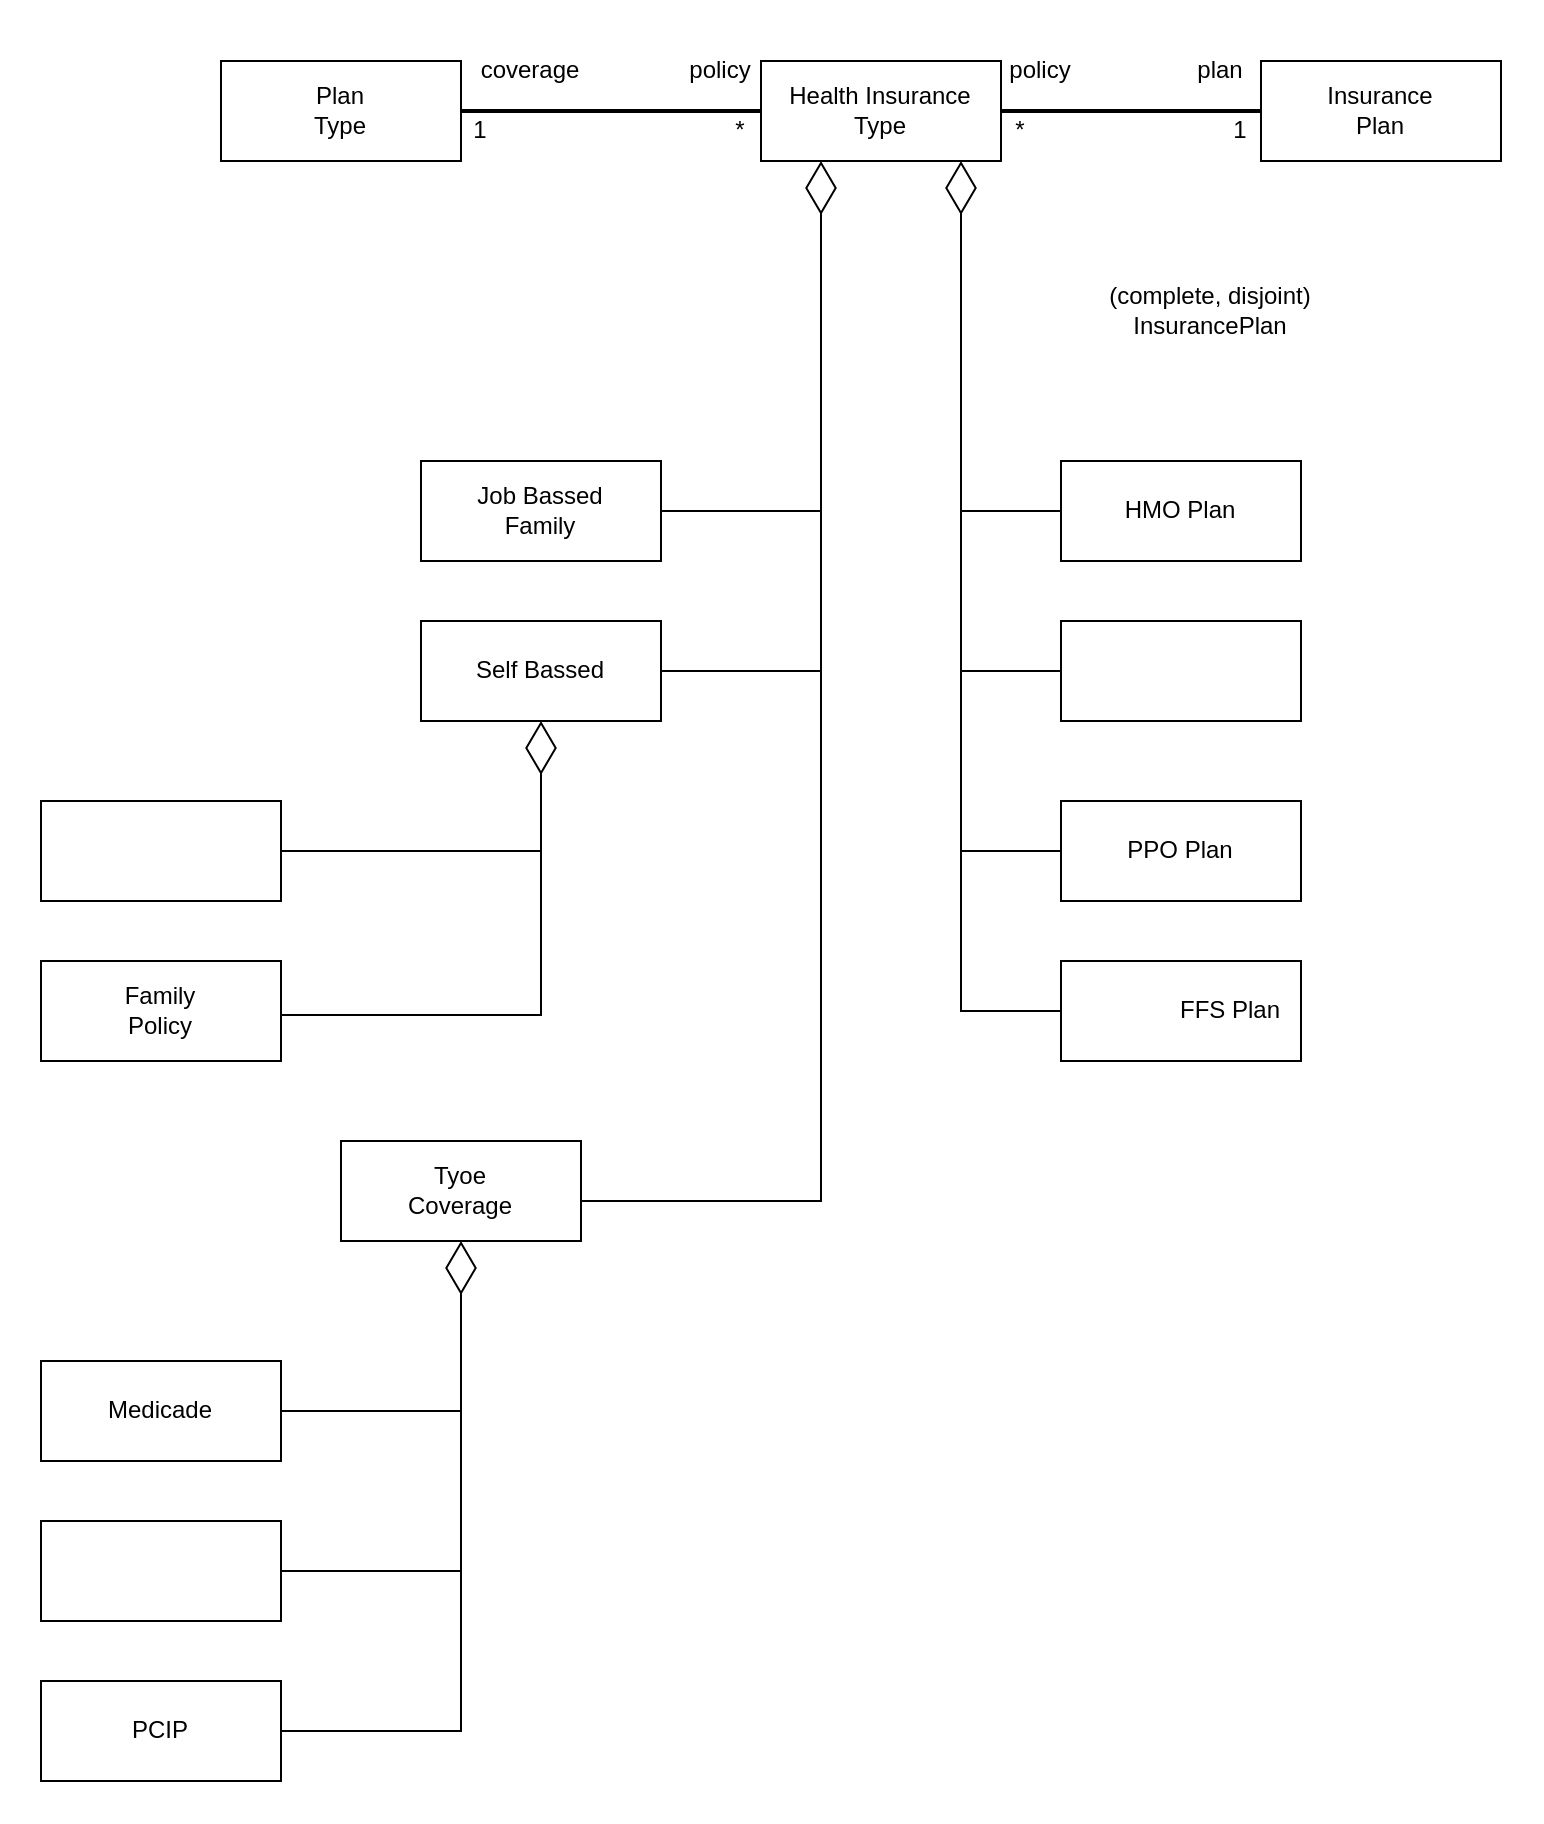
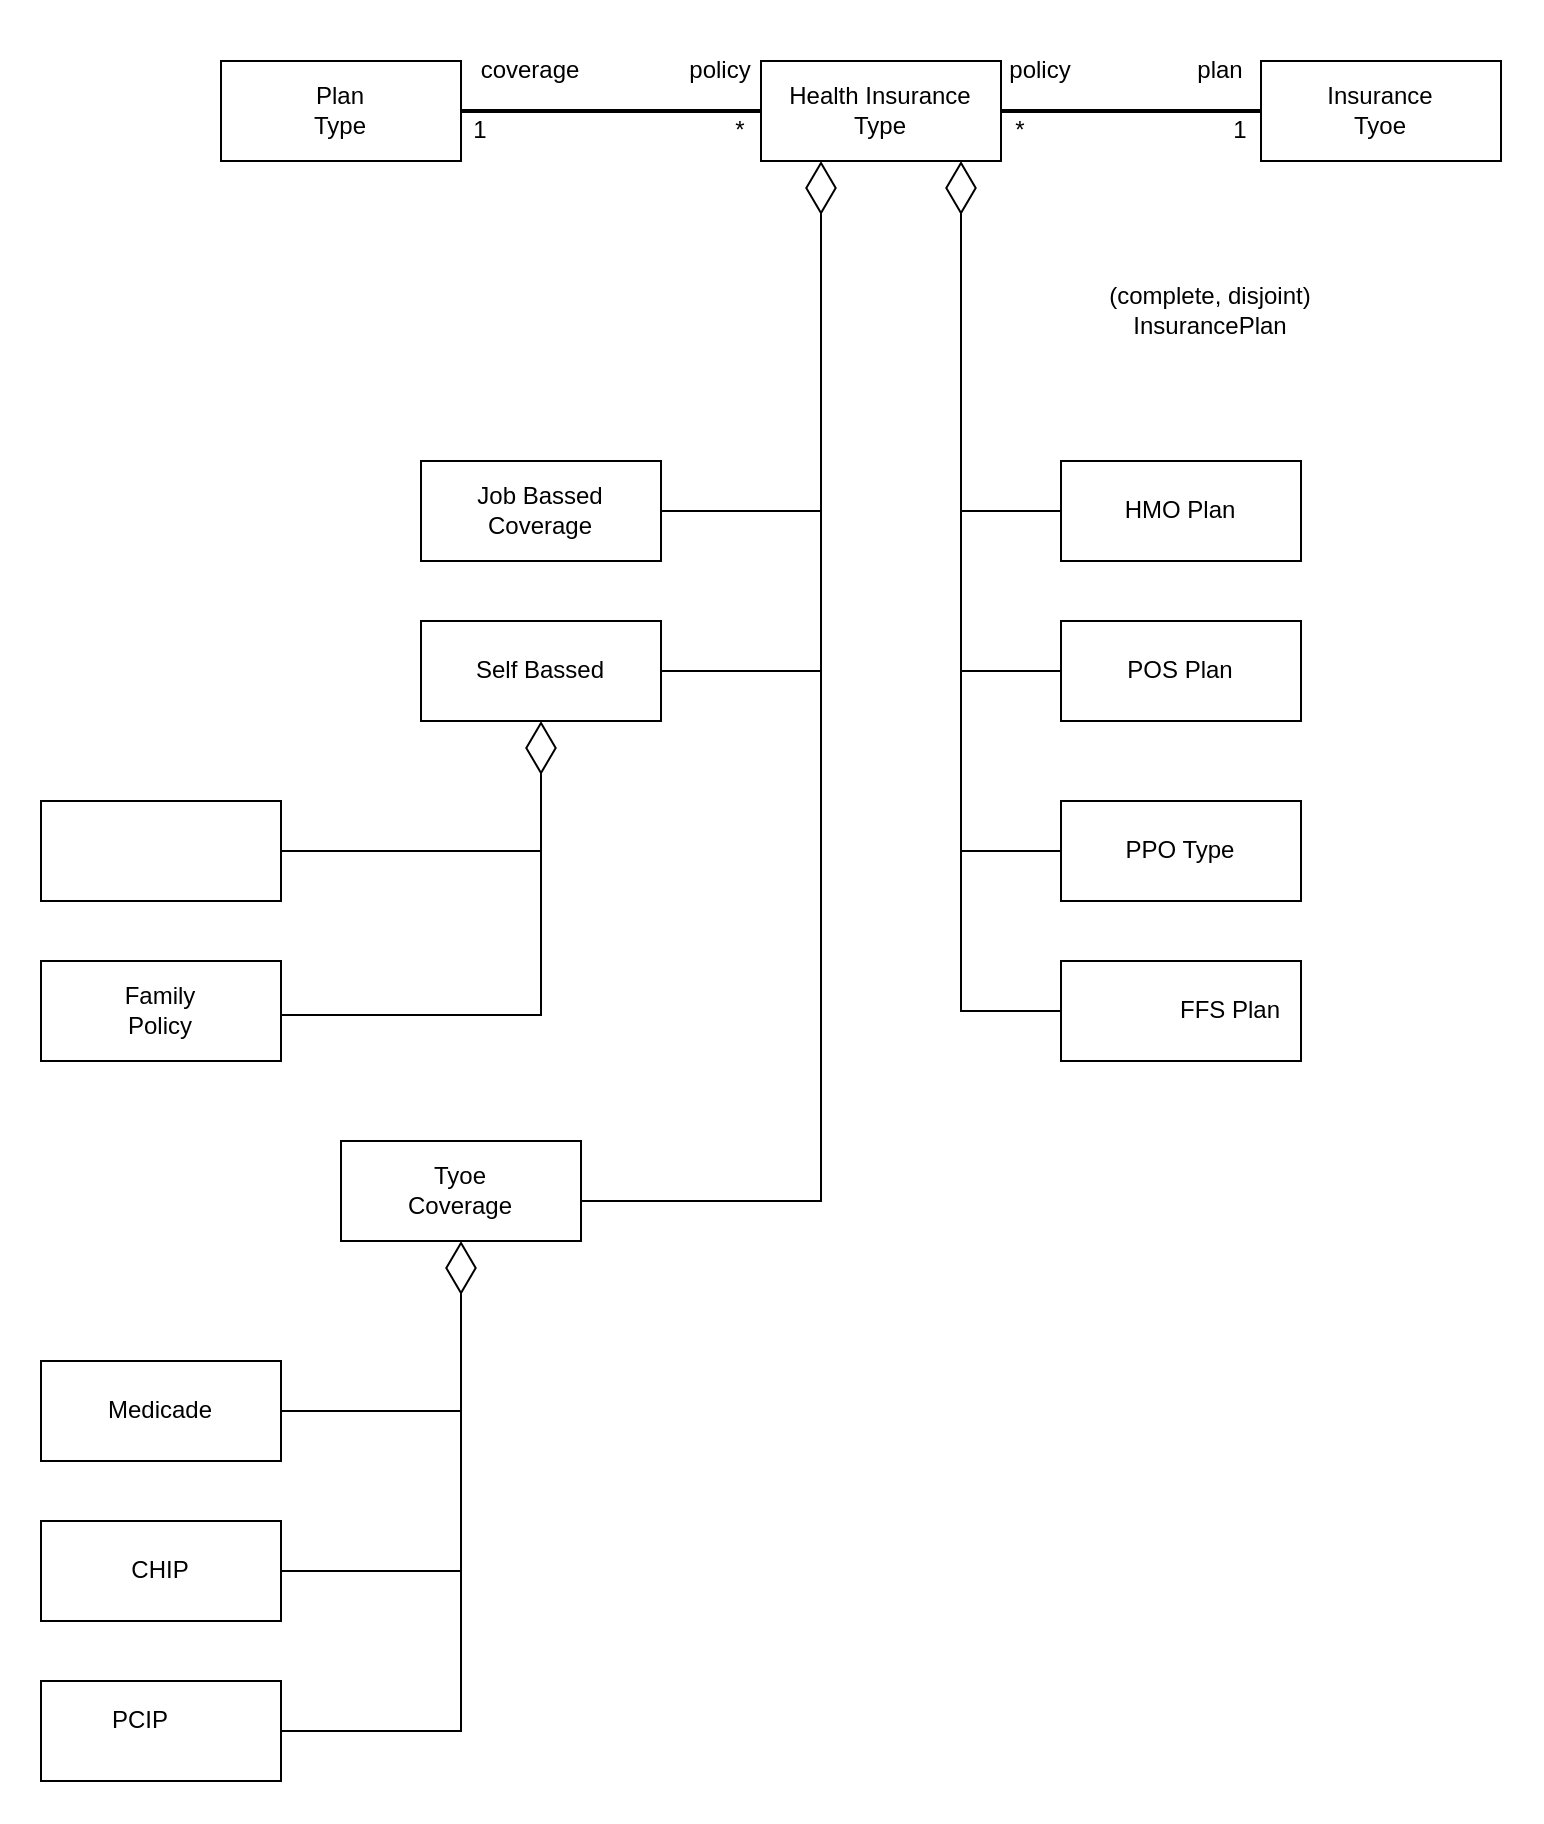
node "Insurance Plan": label "Insurance Plan" -> "Insurance Tyoe"
node "Job Bassed Family": label "Job Bassed Family" -> "Job Bassed Coverage"
node "POS Plan": added
node "PPO Plan": label "PPO Plan" -> "PPO Type"
node "CHIP": added
node "PCIP": moved (161, 1731) -> (141, 1721)
